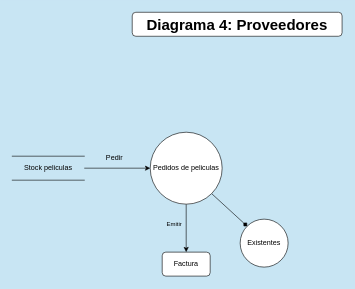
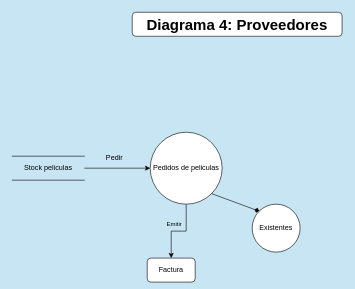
node "Existentes": moved (264, 243) -> (276, 228)
node "Factura": moved (186, 264) -> (171, 270)
